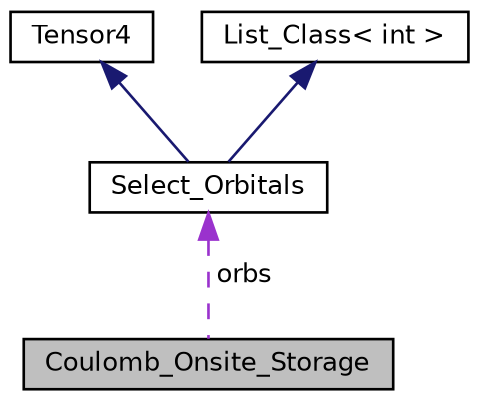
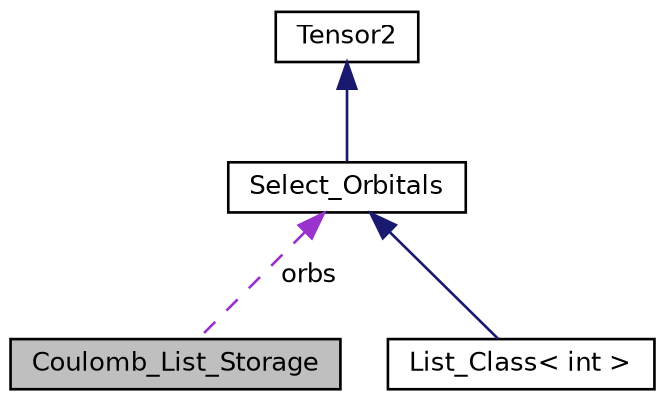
node "Tensor4": label "Tensor4" -> "Tensor2"
edge "Select_Orbitals" -> "List_Class< int >": reversed
node "Coulomb_Onsite_Storage": label "Coulomb_Onsite_Storage" -> "Coulomb_List_Storage"
